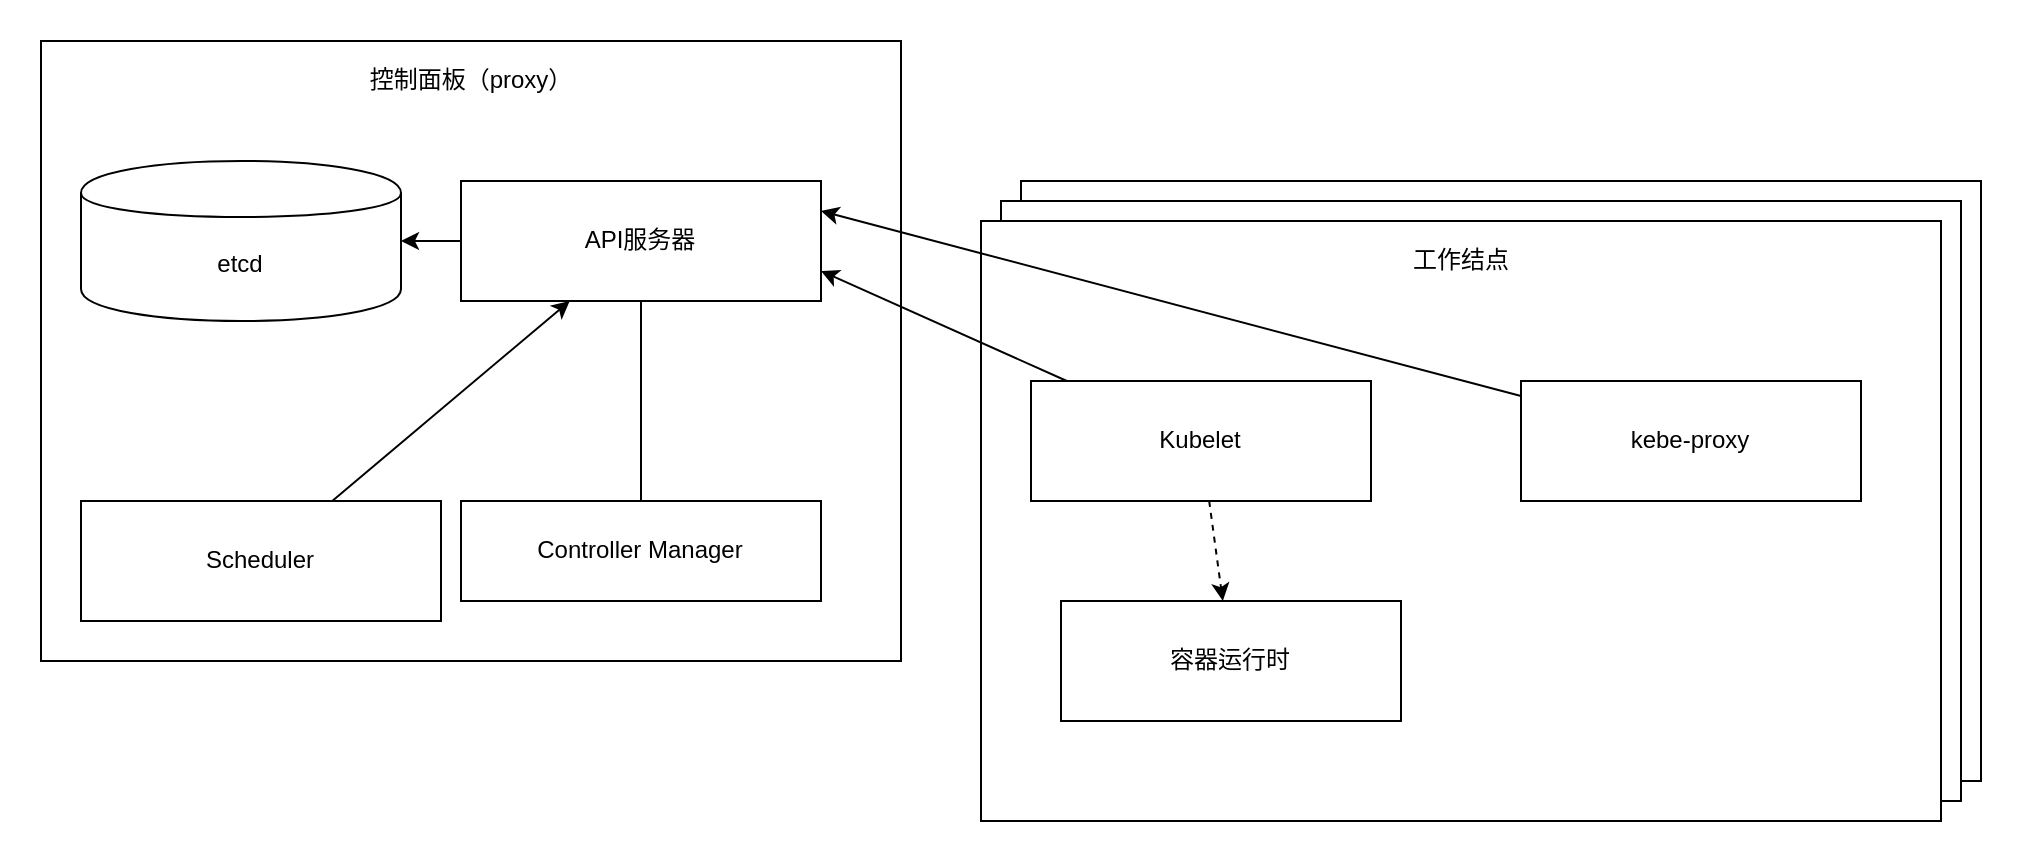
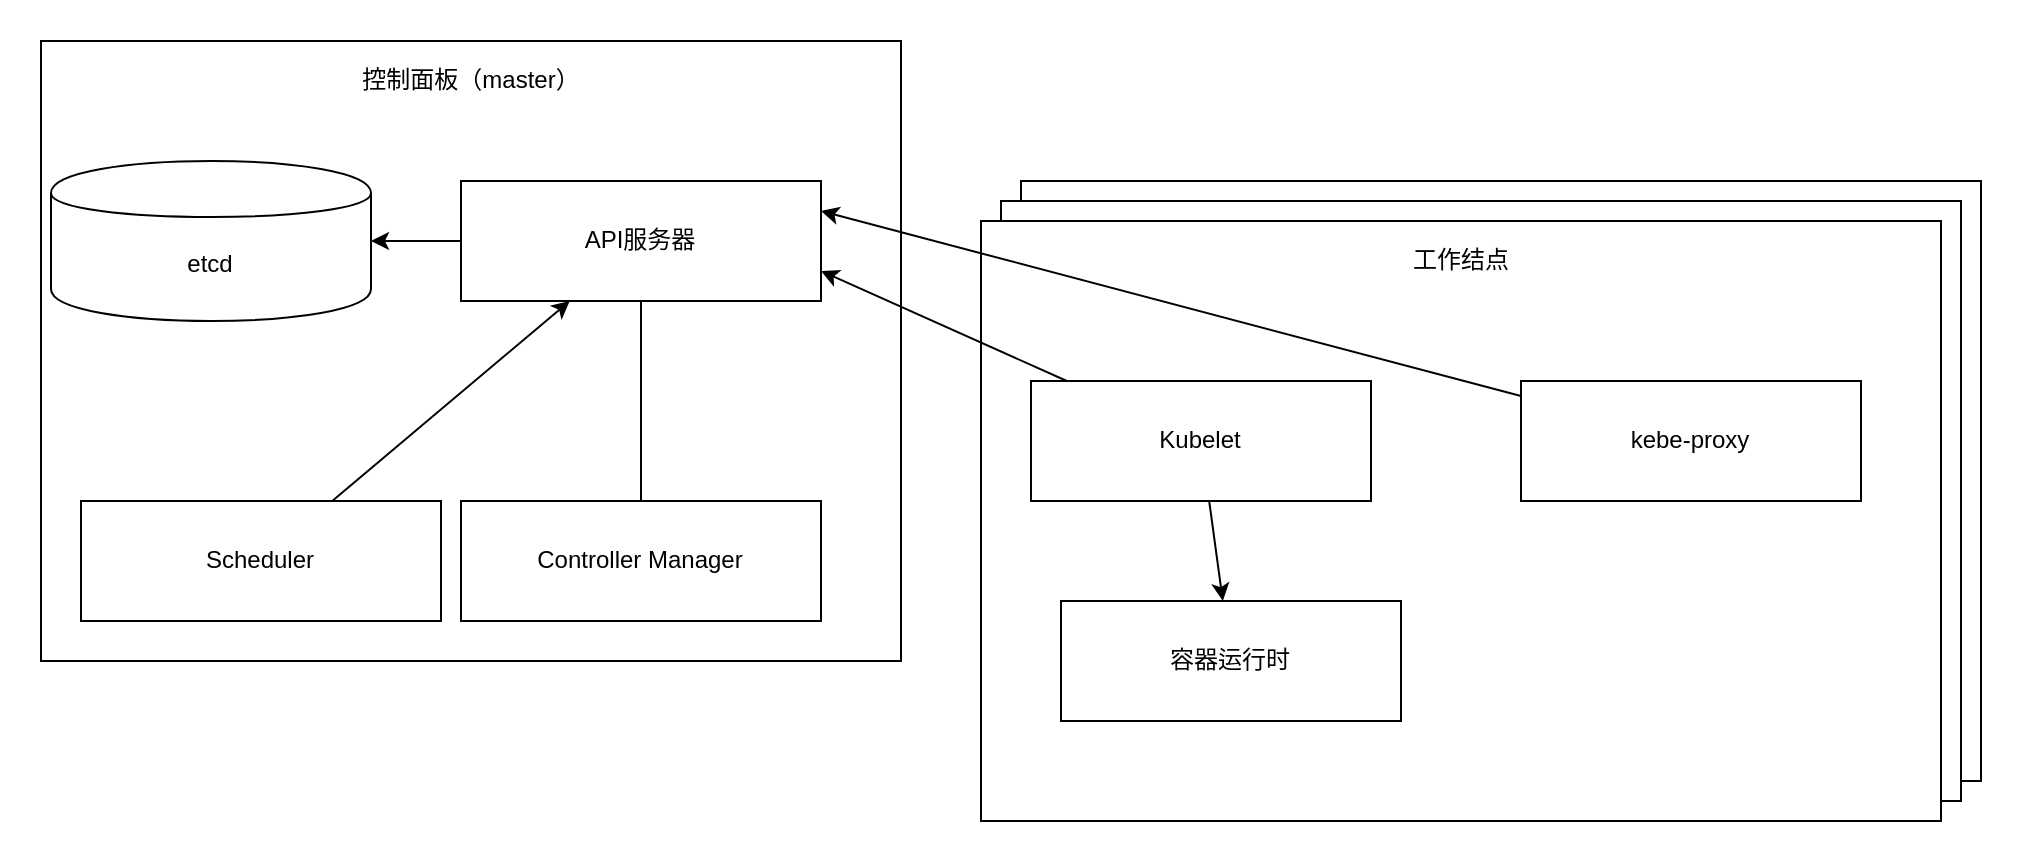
node "控制面板（proxy）": label "控制面板（proxy）" -> "控制面板（master）"
node "etcd": moved (241, 241) -> (211, 241)
edge "Kubelet" -> "容器运行时": style dashed -> solid
node "Controller Manager": size 360x100 -> 360x120
